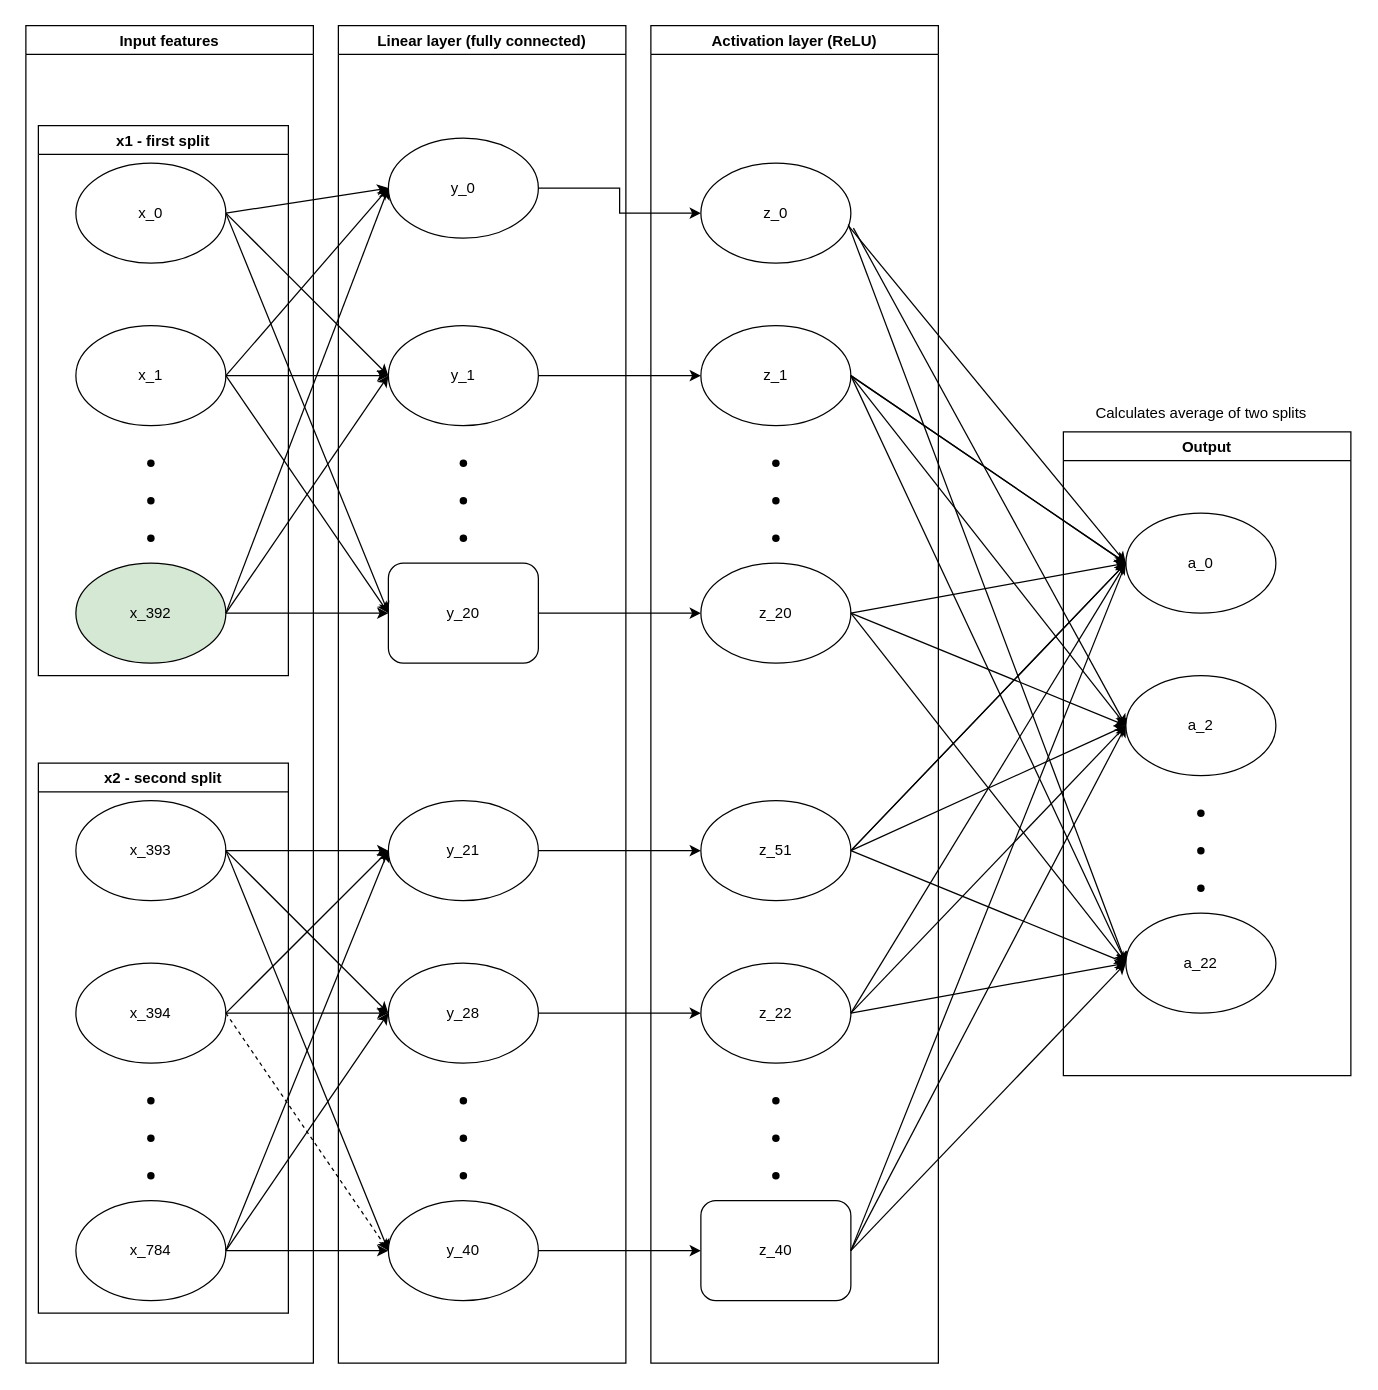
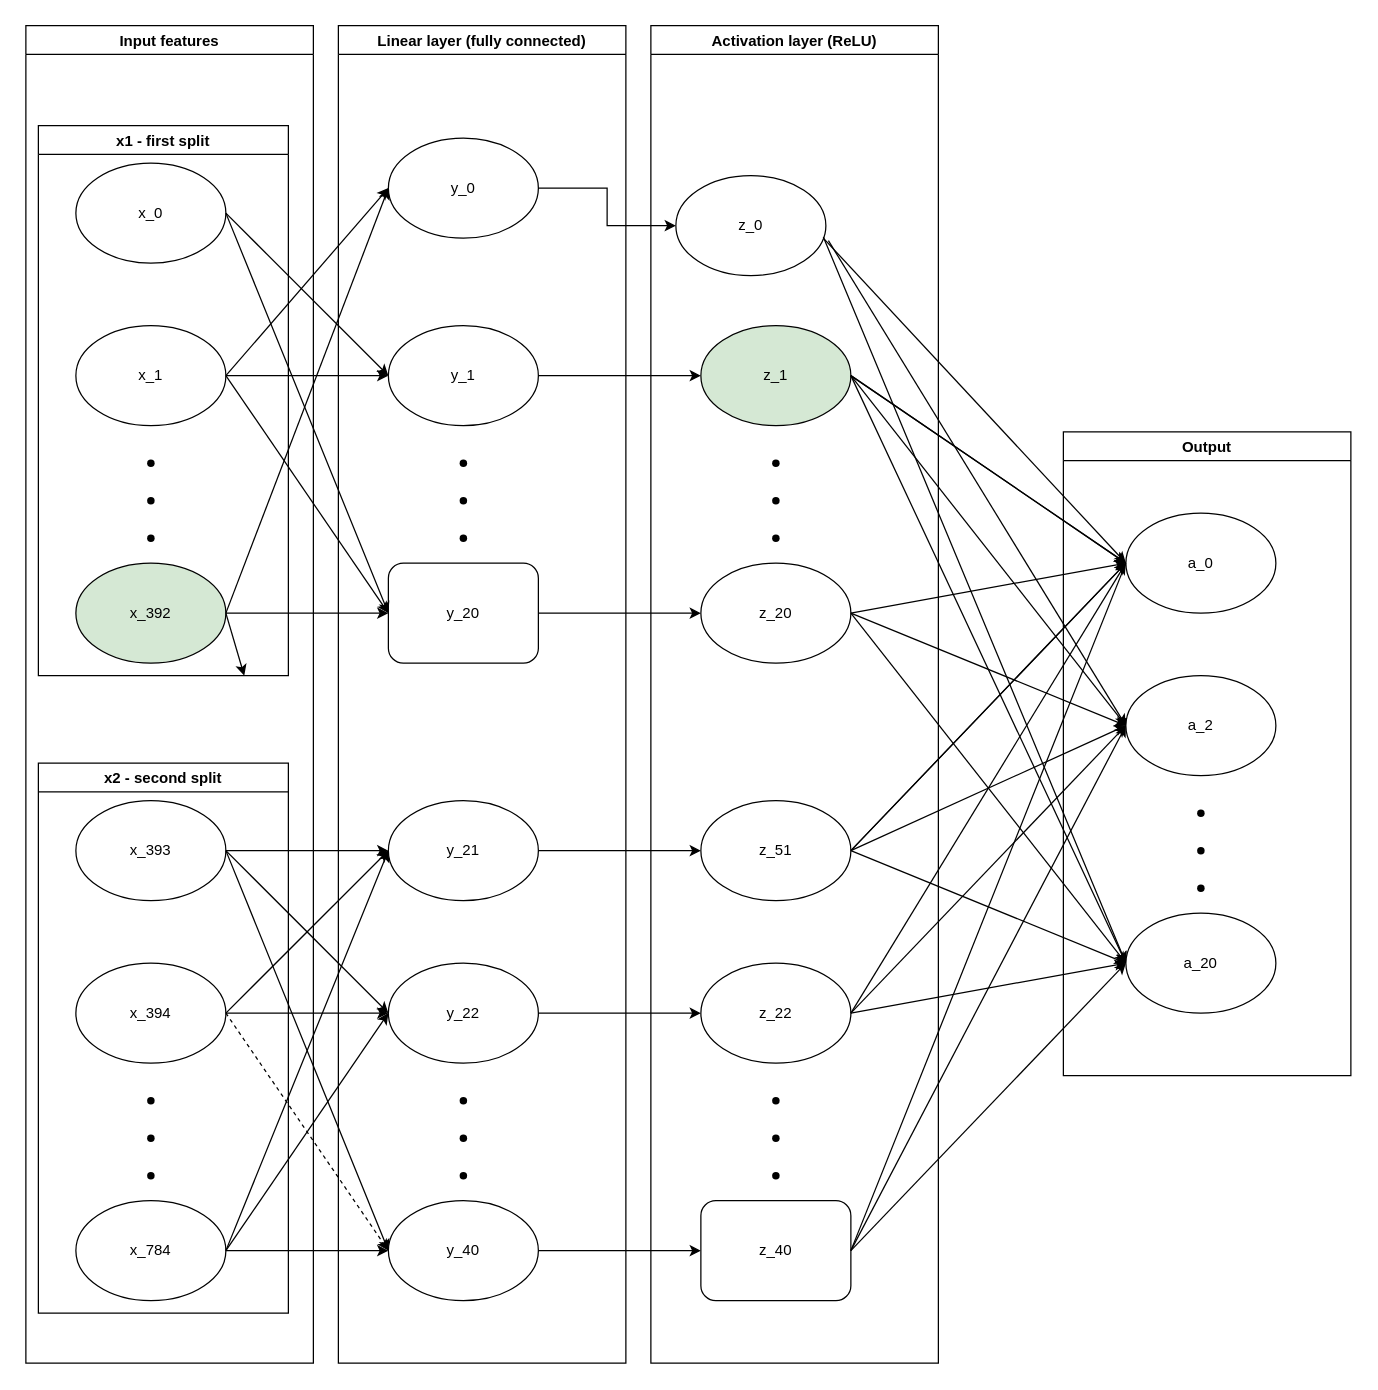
edge "x_0" -> "y_0": removed
node "z_0": moved (776, 213) -> (751, 226)
node "z_1": fillcolor #ffffff -> #d5e8d4
node "Calculates average of two splits": removed
edge "x_392" -> "y_1": now "x_392" -> "x1 - first split"
node "a_22": label "a_22" -> "a_20"
node "y_28": label "y_28" -> "y_22"
